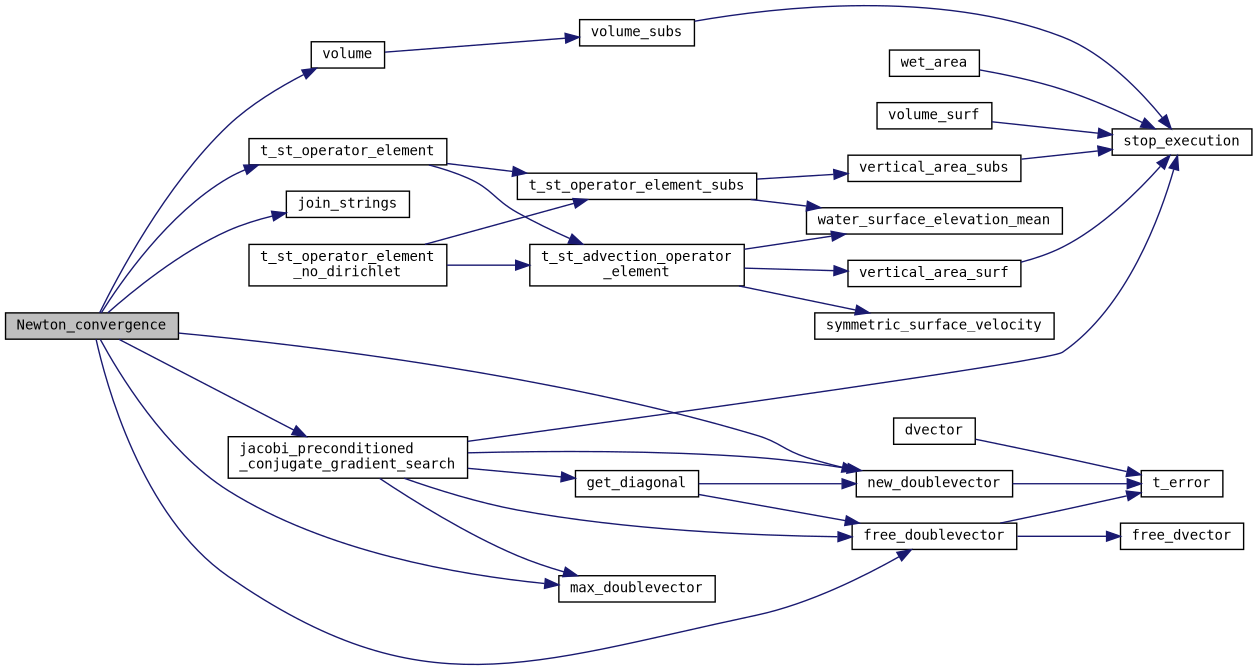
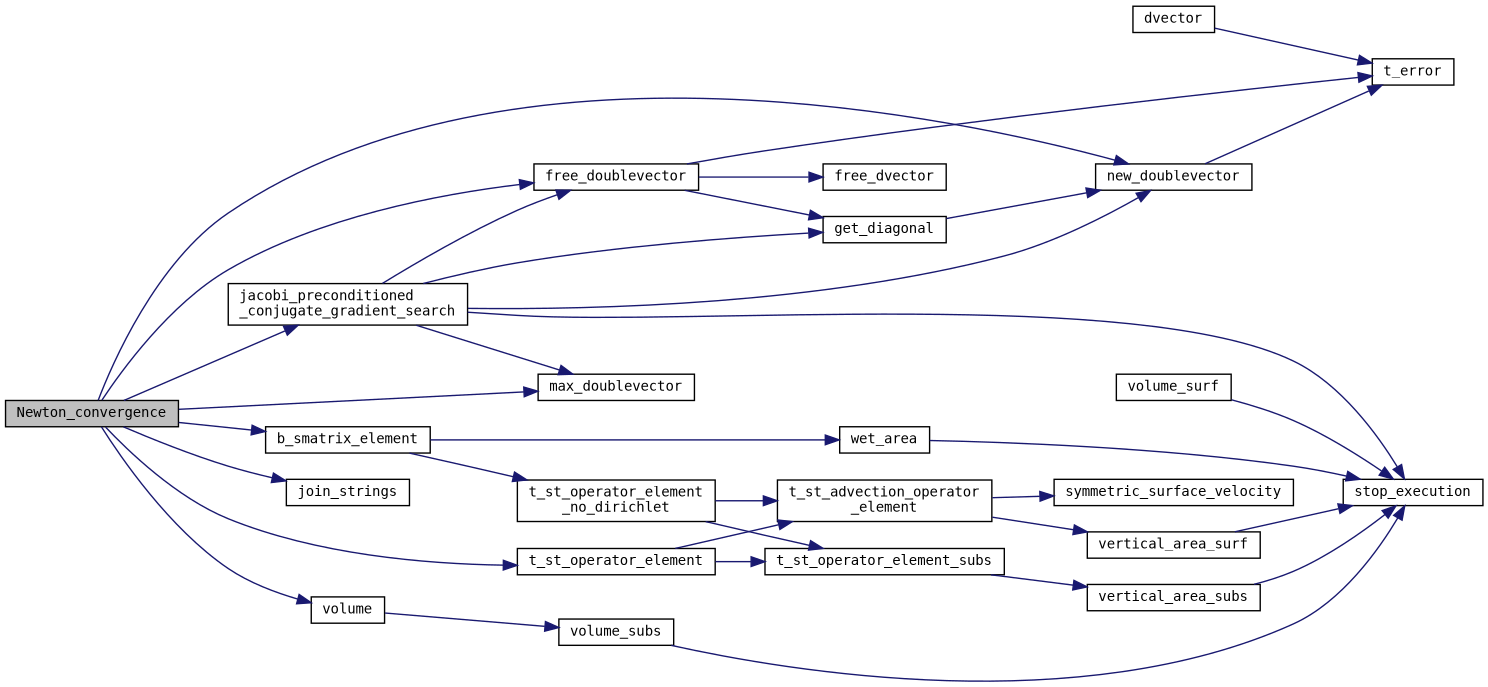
node "water_surface_elevation_mean": removed
node "b_smatrix_element": added
edge "get_diagonal" -> "free_doublevector": reversed
